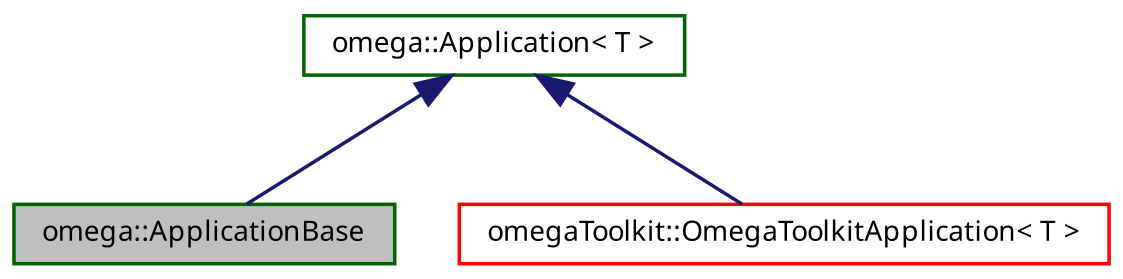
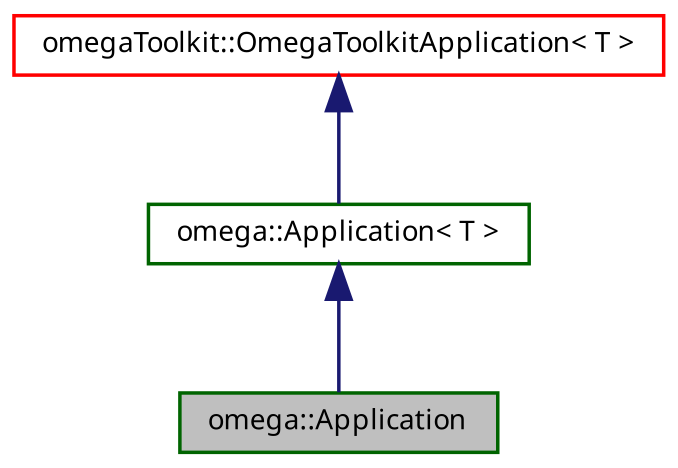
edge "omegaToolkit::OmegaToolkitApplication< T >" -> "omega::Application< T >": reversed
node "omega::ApplicationBase": label "omega::ApplicationBase" -> "omega::Application"
